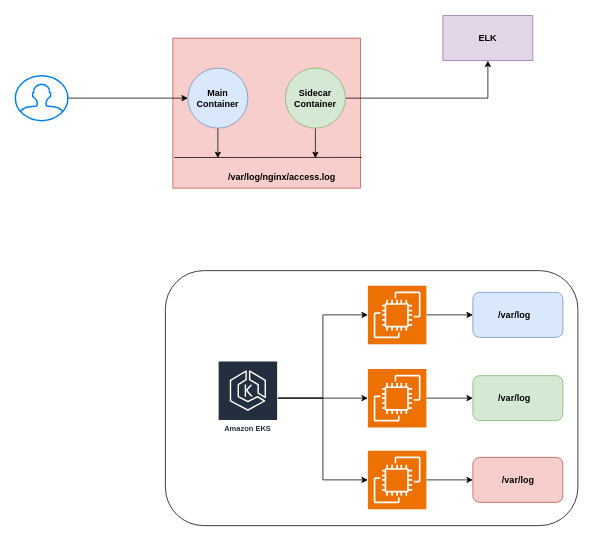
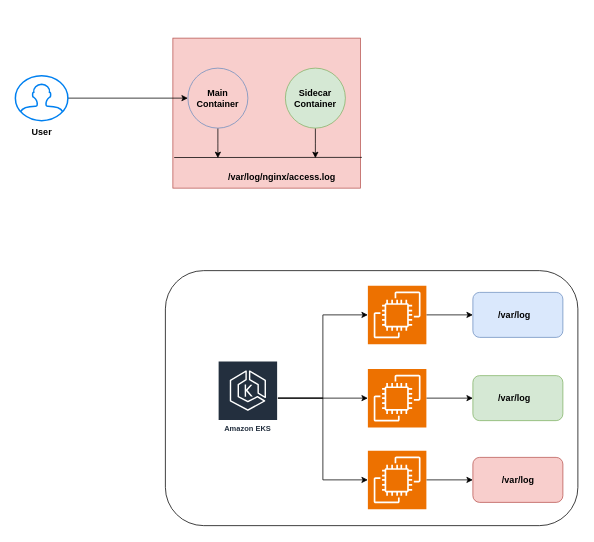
node "ELK": removed
node "Main Container": fillcolor #dae8fc -> #f8cecc
edge "Sidecar Container" -> "ELK": removed
node "User": added
